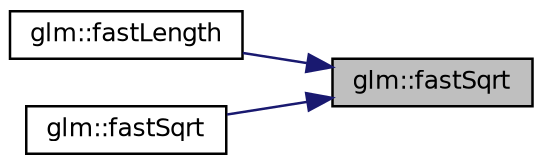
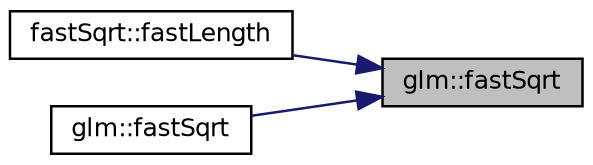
node "glm::fastLength": label "glm::fastLength" -> "fastSqrt::fastLength"
